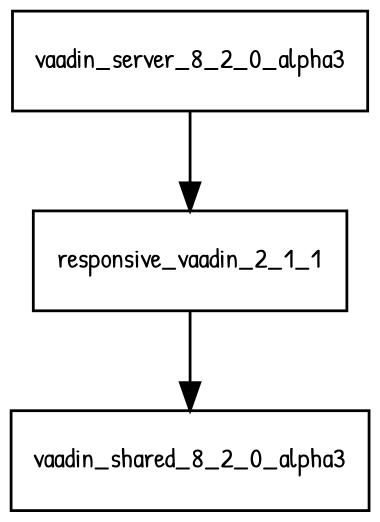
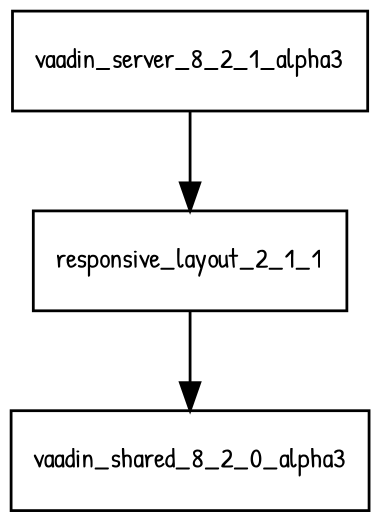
node "vaadin_server_8_2_0_alpha3": label "vaadin_server_8_2_0_alpha3" -> "vaadin_server_8_2_1_alpha3"
node "responsive_vaadin_2_1_1": label "responsive_vaadin_2_1_1" -> "responsive_layout_2_1_1"
